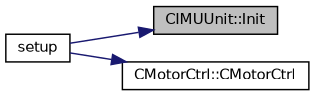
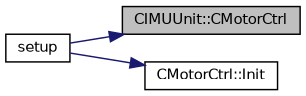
node "CIMUUnit::Init": label "CIMUUnit::Init" -> "CIMUUnit::CMotorCtrl"
node "CMotorCtrl::CMotorCtrl": label "CMotorCtrl::CMotorCtrl" -> "CMotorCtrl::Init"
